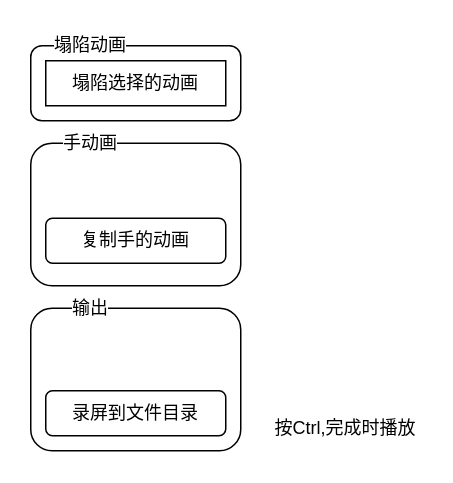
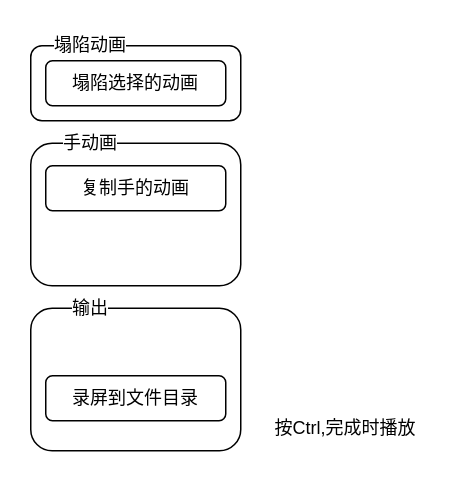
node "塌陷选择的动画": shape rectangle -> rounded rectangle
node "复制手的动画": moved (136, 241) -> (136, 188)
node "录屏到文件目录": moved (136, 413) -> (136, 398)
